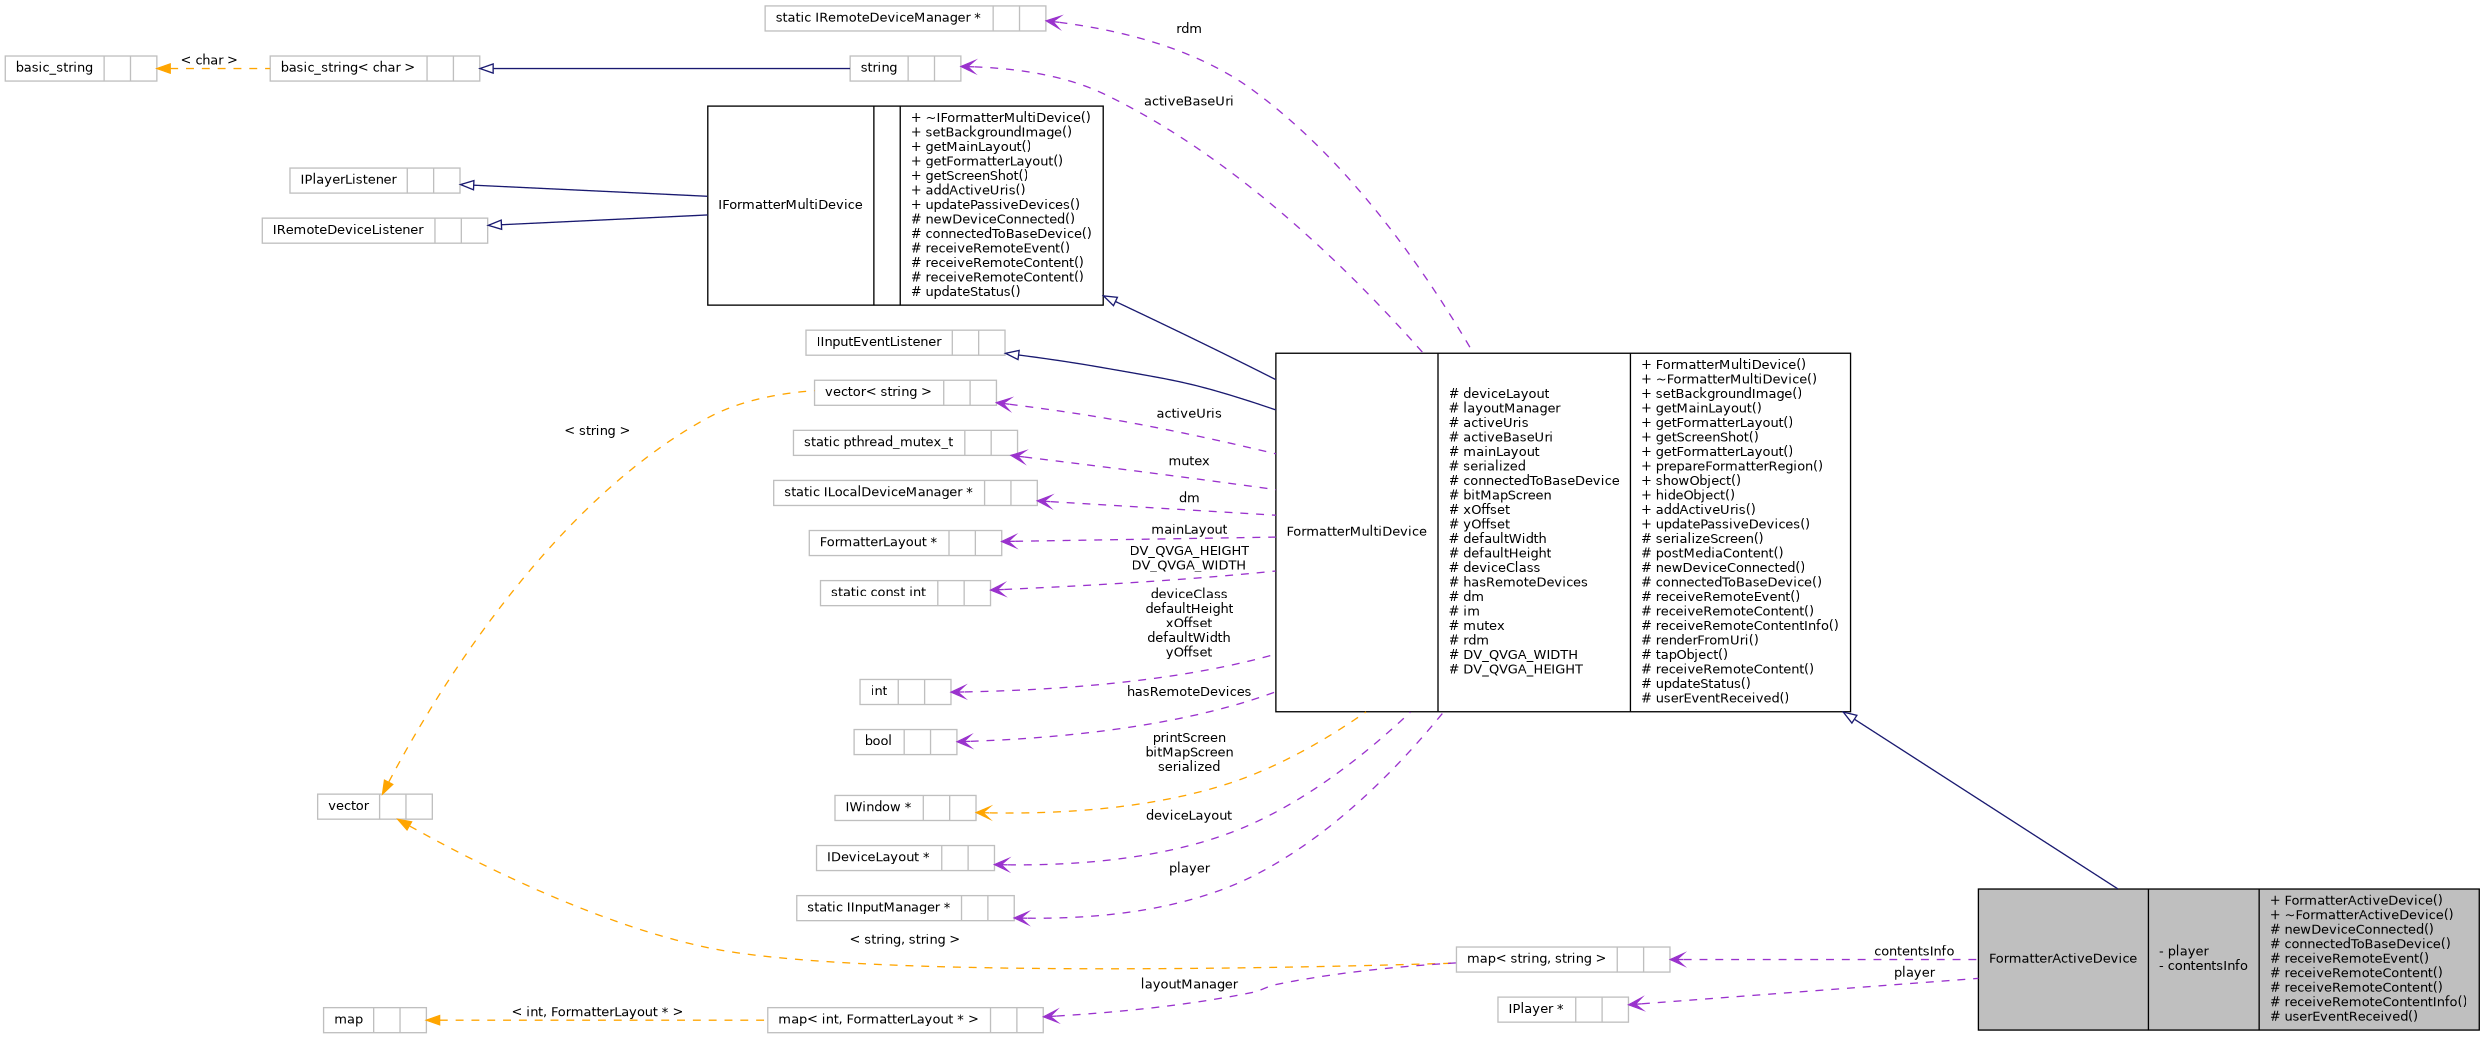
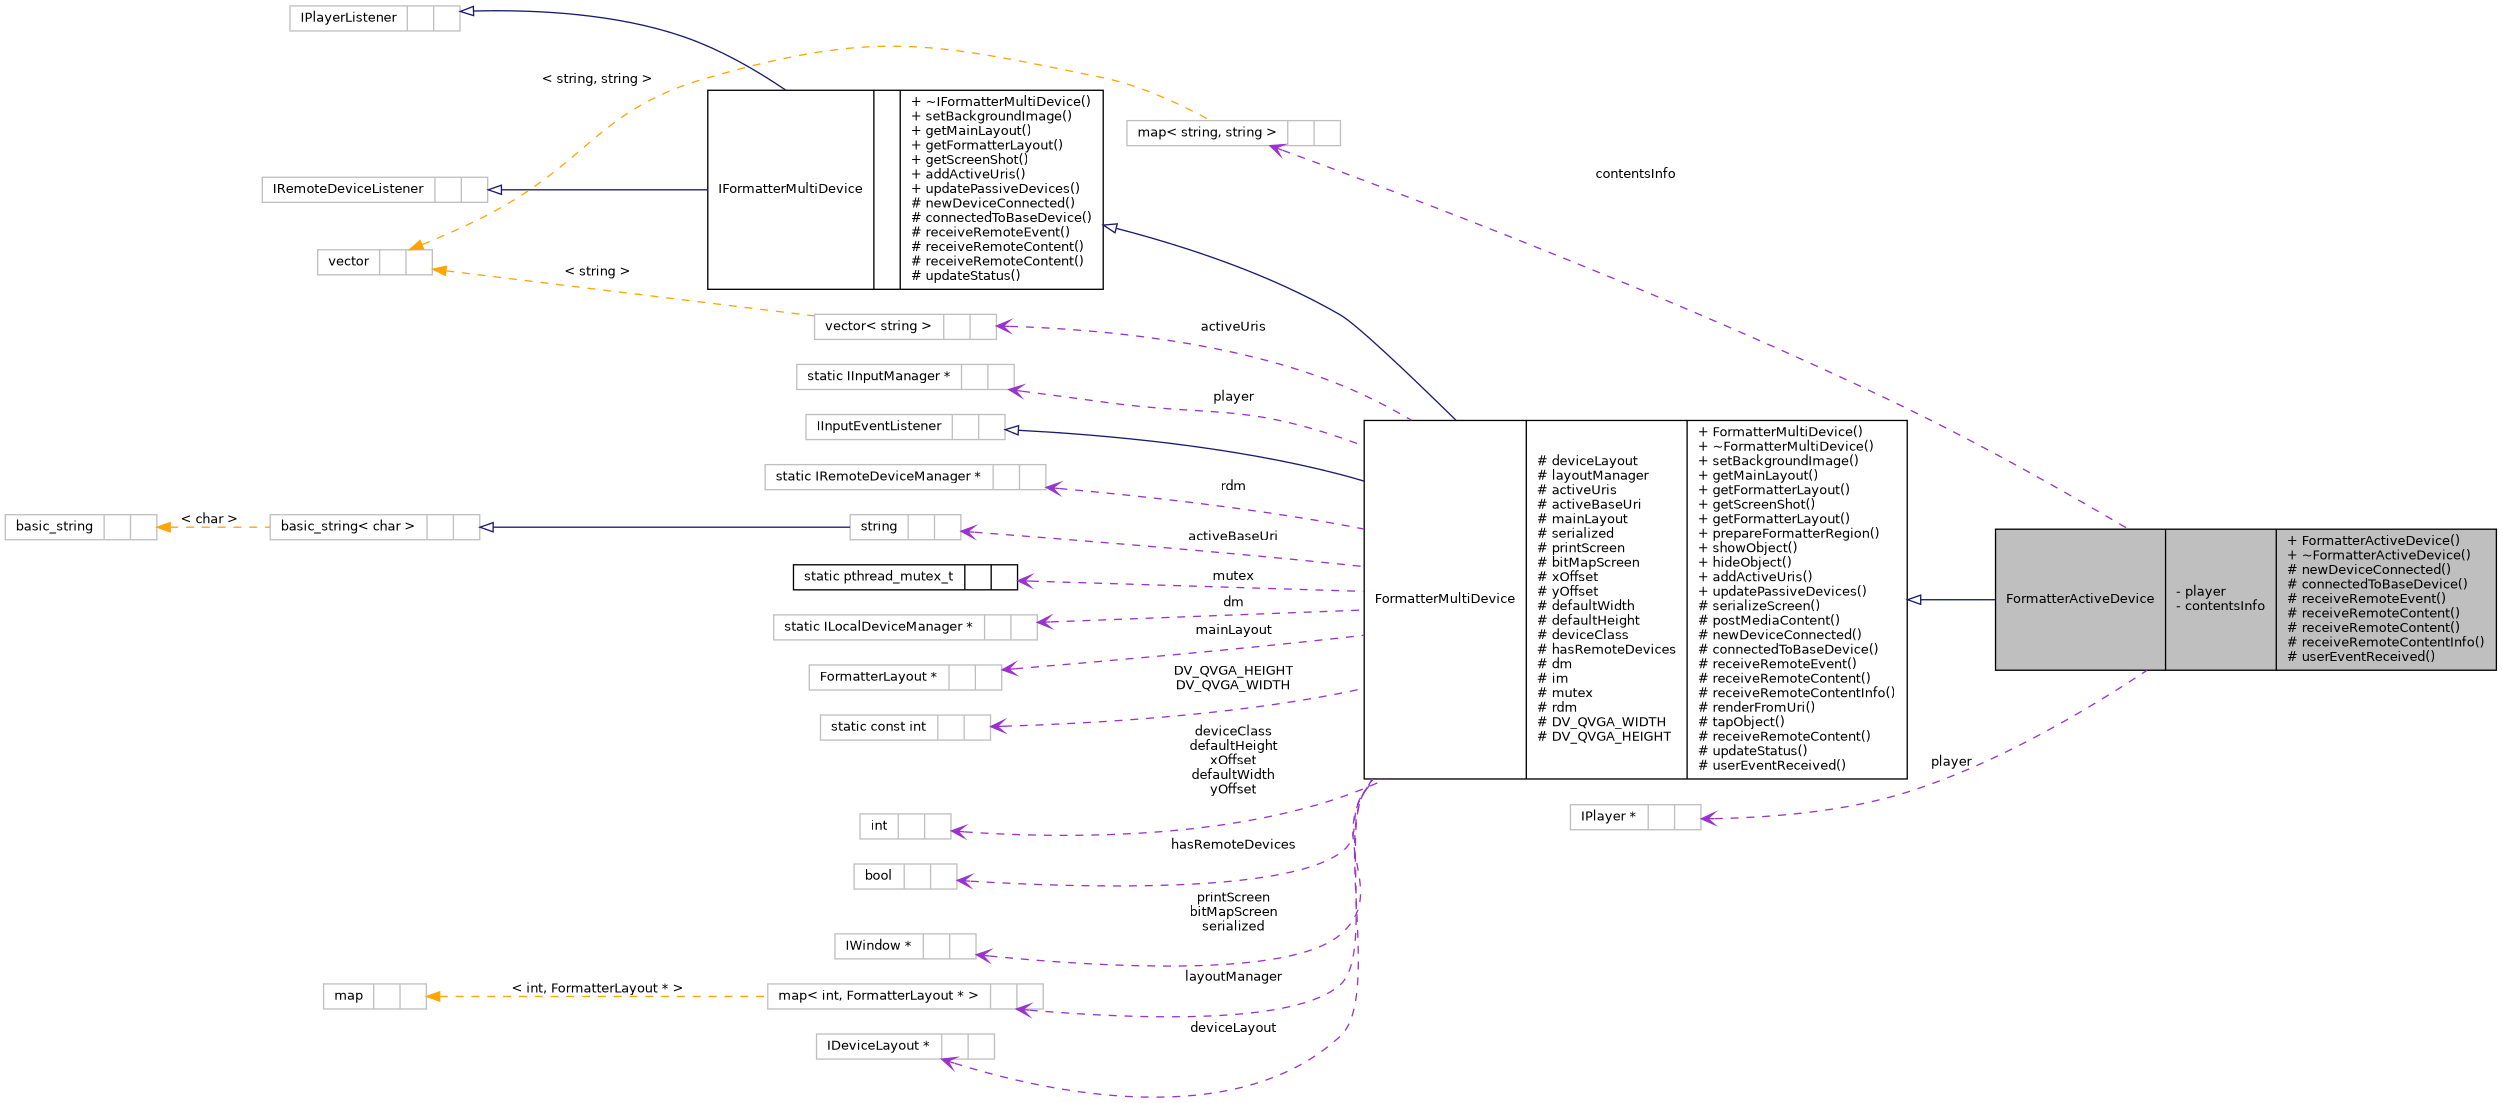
node "static pthread_mutex_t": color grey75 -> black
node "FormatterMultiDevice": text "# connectedToBaseDevice" -> "# printScreen"
edge "FormatterMultiDevice" -> "IWindow *": color orange -> darkorchid3
edge "map< string, string >" -> "map< int, FormatterLayout * >": now "FormatterMultiDevice" -> "map< int, FormatterLayout * >"
